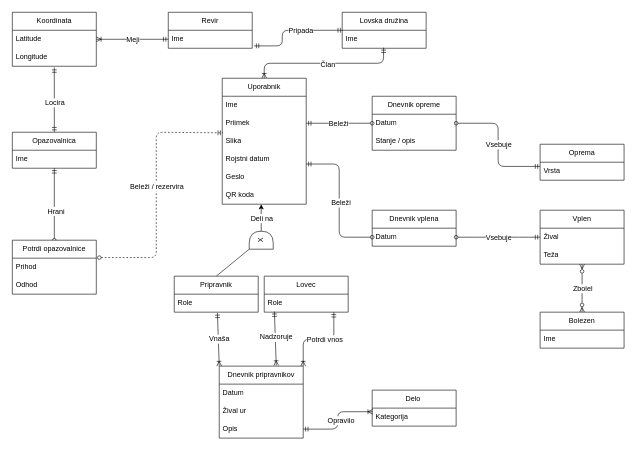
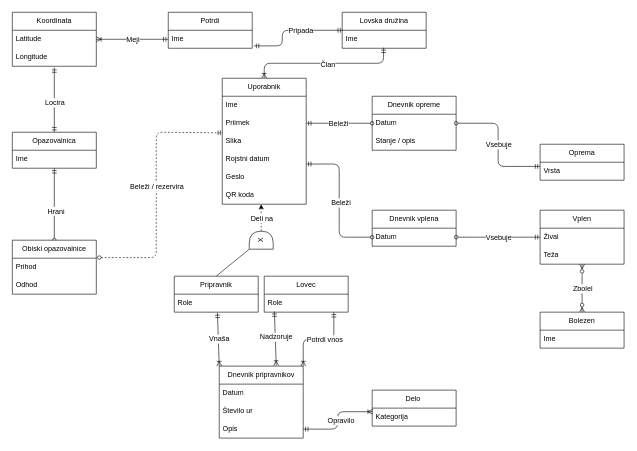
node "Revir": label "Revir" -> "Potrdi"
edge "X" -> "QR koda": style solid -> dashed
node "Potrdi opazovalnice": label "Potrdi opazovalnice" -> "Obiski opazovalnice"
node "Žival ur": label "Žival ur" -> "Število ur"
